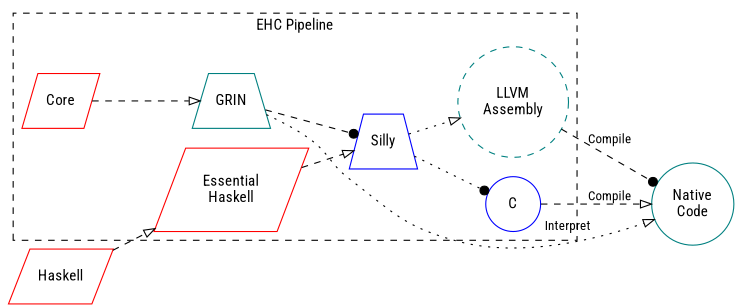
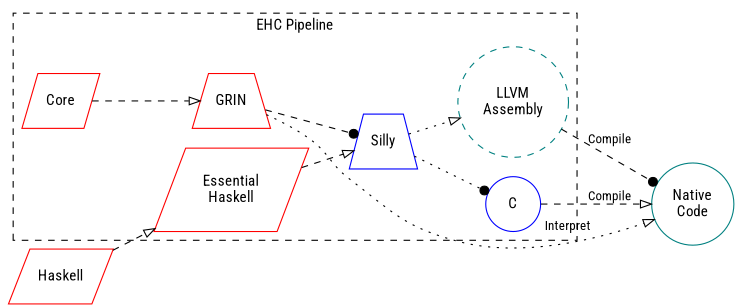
node "GRIN": color teal -> red
